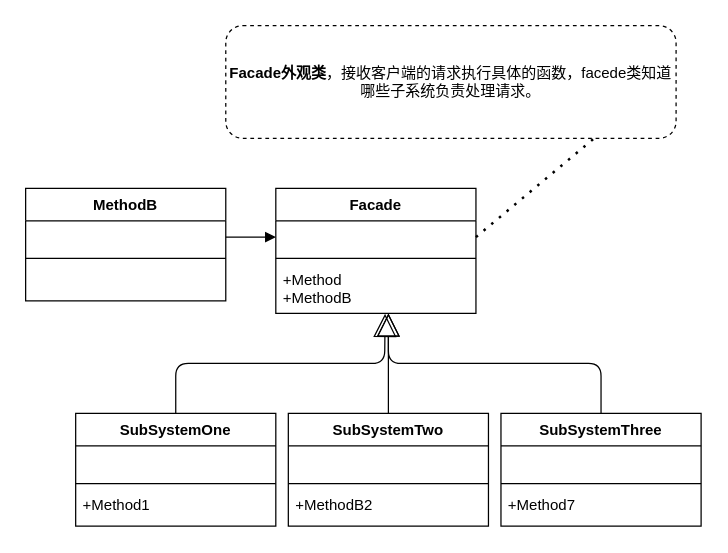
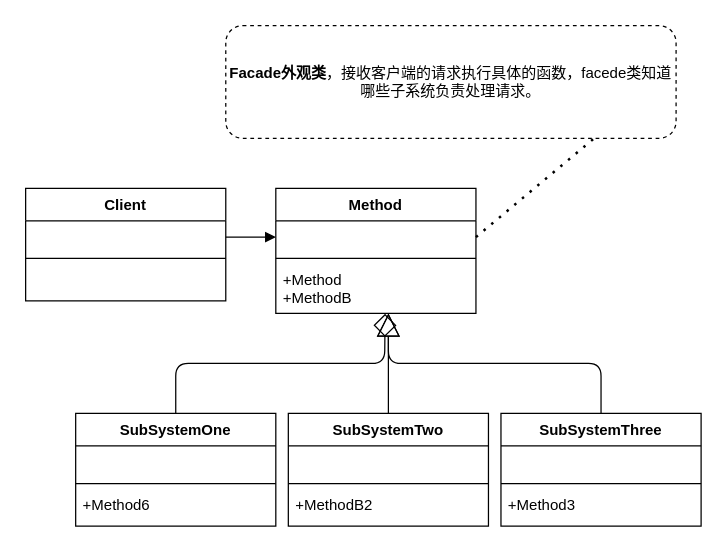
node "MethodB": label "MethodB" -> "Client"
node "Facade": label "Facade" -> "Method"
edge "SubSystemOne" -> "+Method +MethodB": arrowhead block -> diamond
node "+Method1": label "+Method1" -> "+Method6"
node "+Method7": label "+Method7" -> "+Method3"
